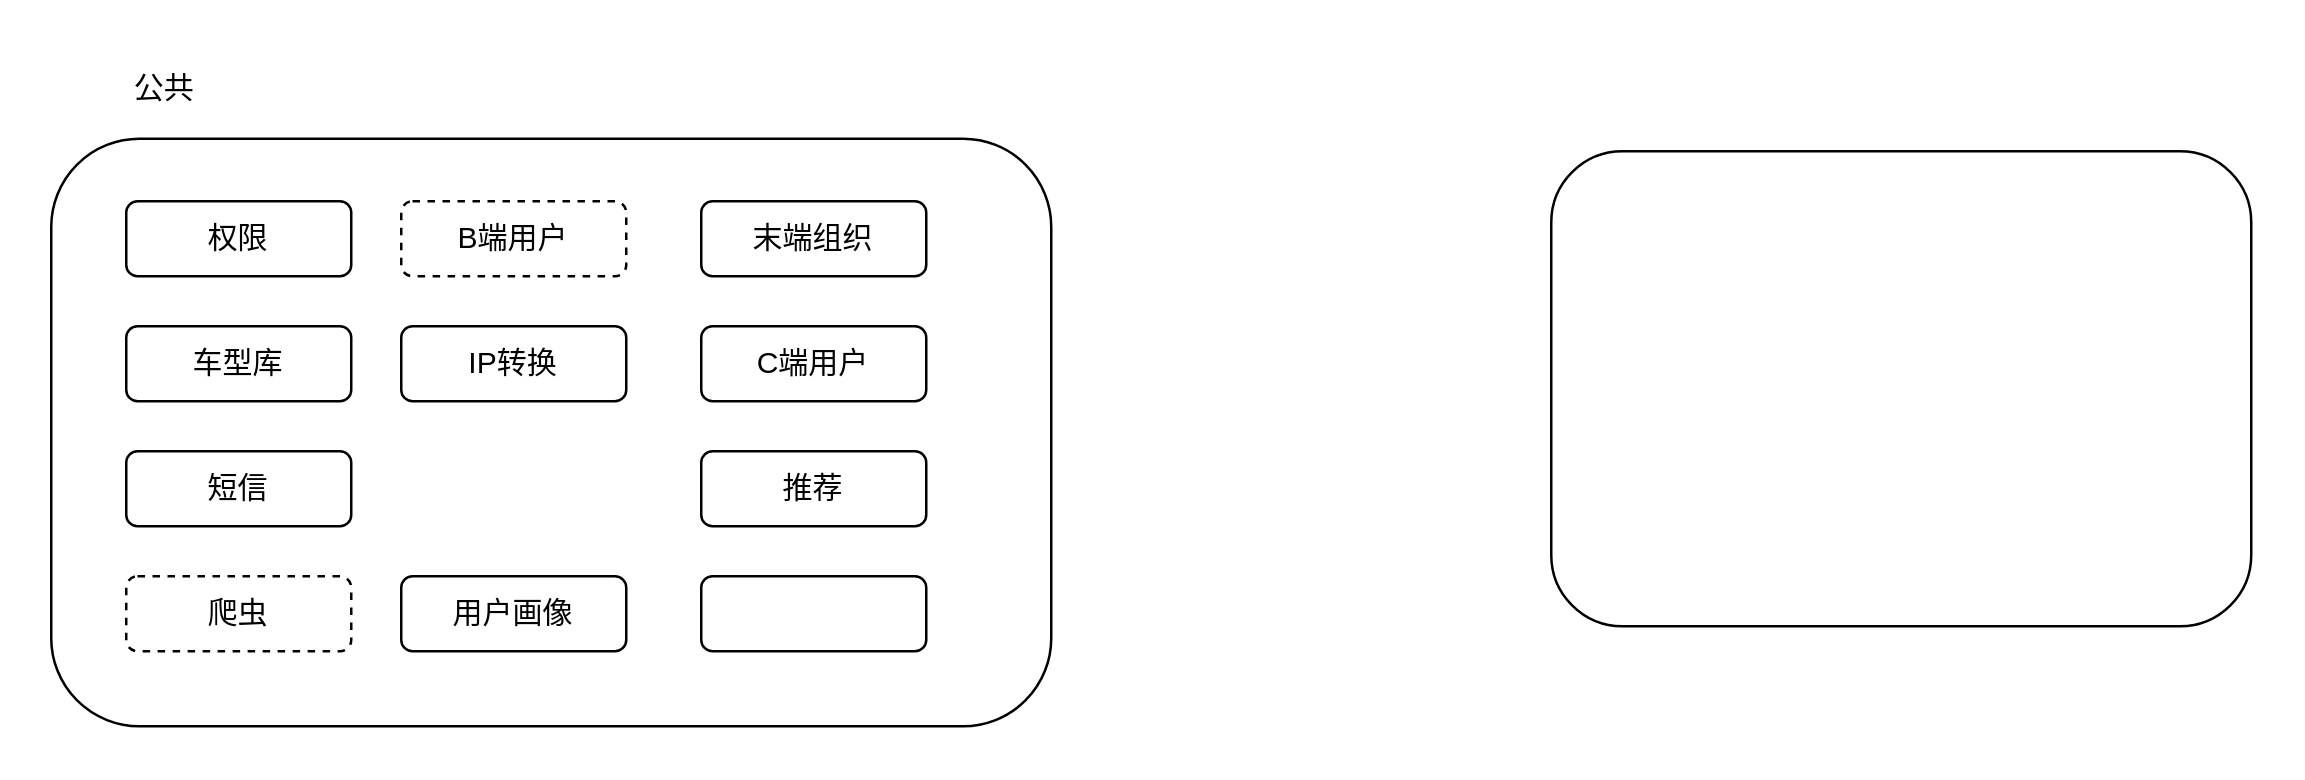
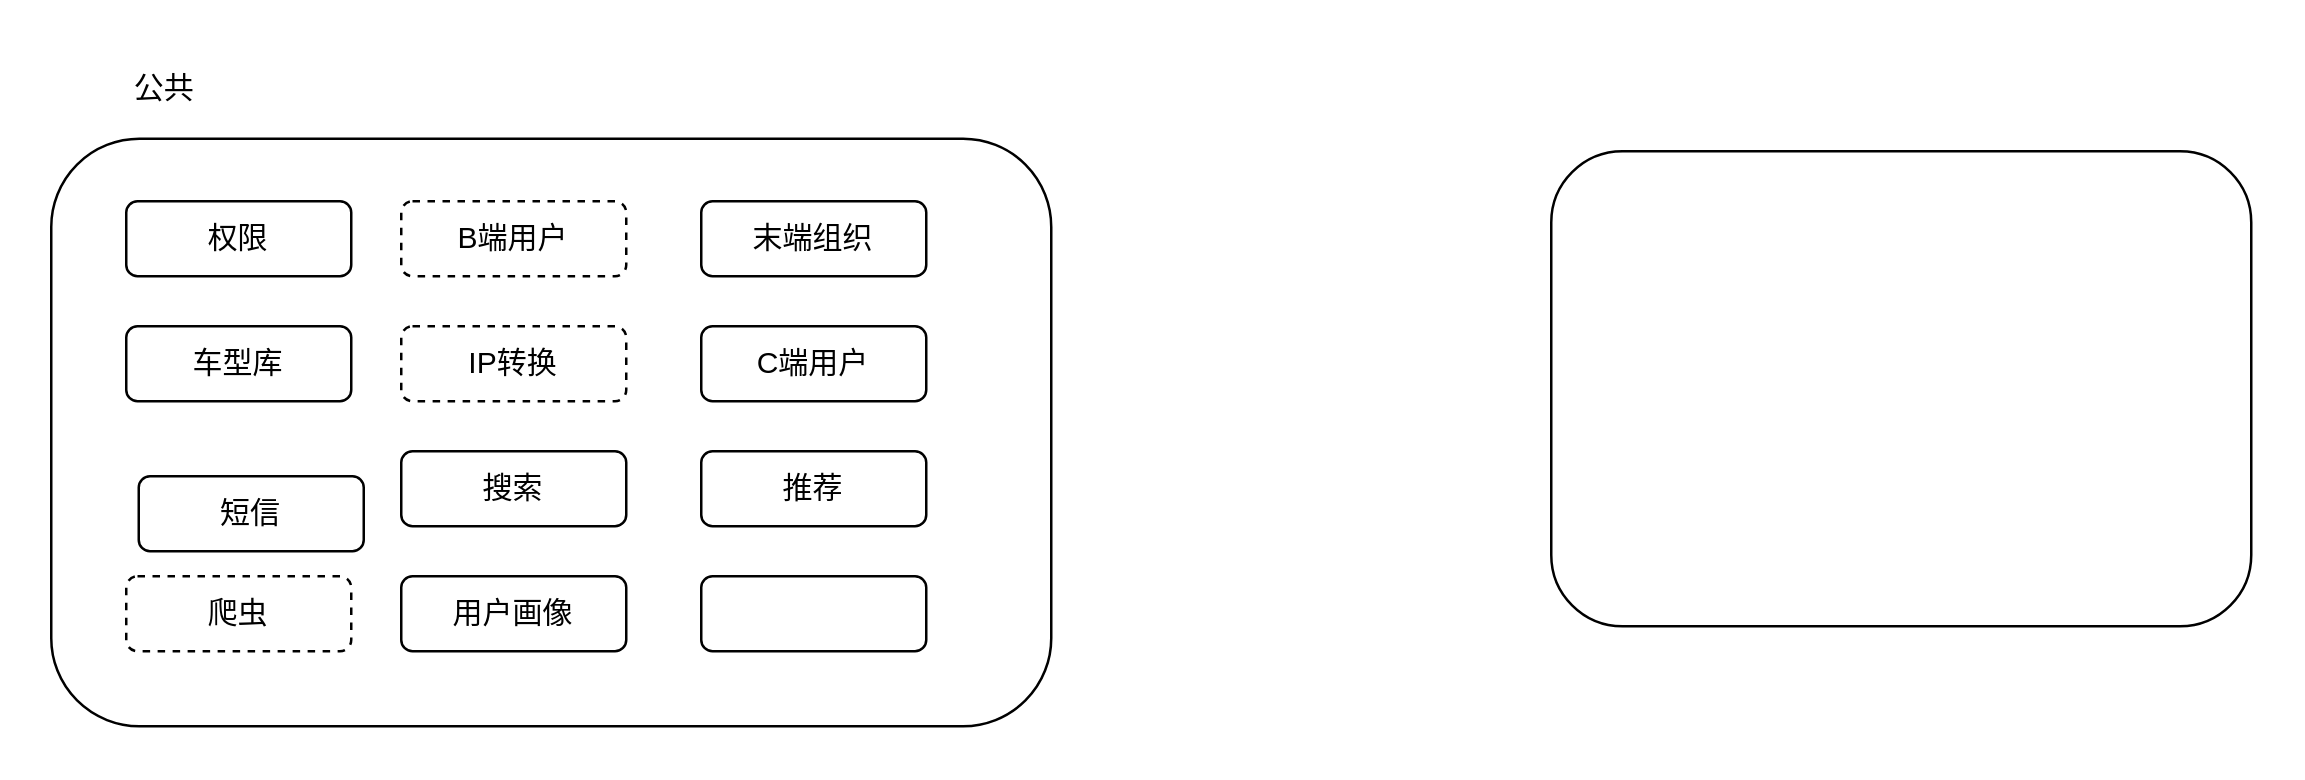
node "IP转换": style solid -> dashed
node "短信": moved (239, 489) -> (251, 514)
node "搜索": added
